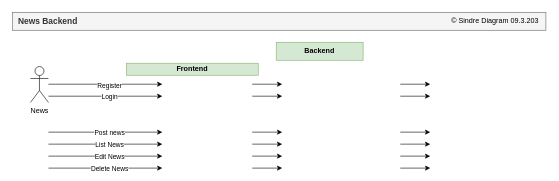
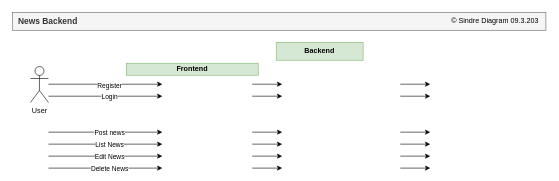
node "News": label "News" -> "User"
